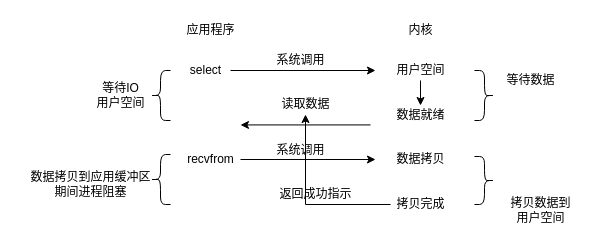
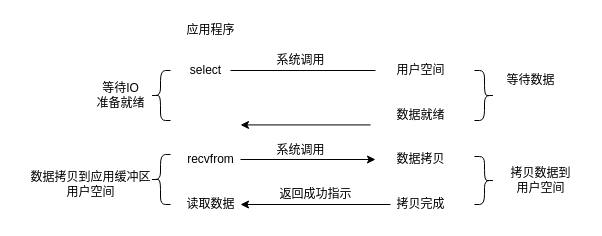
node "内核": removed
edge "select" -> "用户空间": arrowhead classic -> none
node "等待IO 用户空间": label "等待IO 用户空间" -> "等待IO 准备就绪"
edge "用户空间" -> "数据就绪": removed
node "读取数据": moved (306, 105) -> (211, 205)
node "数据拷贝到应用缓冲区 期间进程阻塞": label "数据拷贝到应用缓冲区 期间进程阻塞" -> "数据拷贝到应用缓冲区 用户空间"
node "拷贝数据到 用户空间": moved (541, 211) -> (541, 181)
